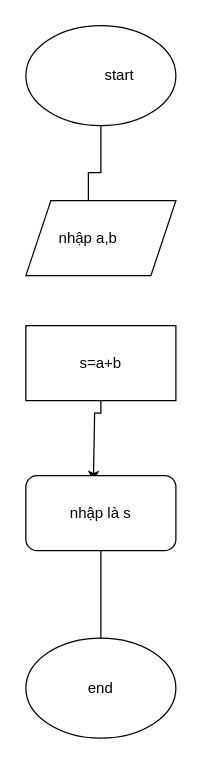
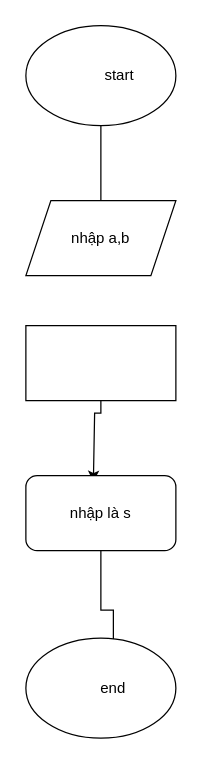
node "nhập a,b": moved (88, 238) -> (101, 238)
node "s=a+b": removed
node "end": moved (101, 688) -> (113, 688)
